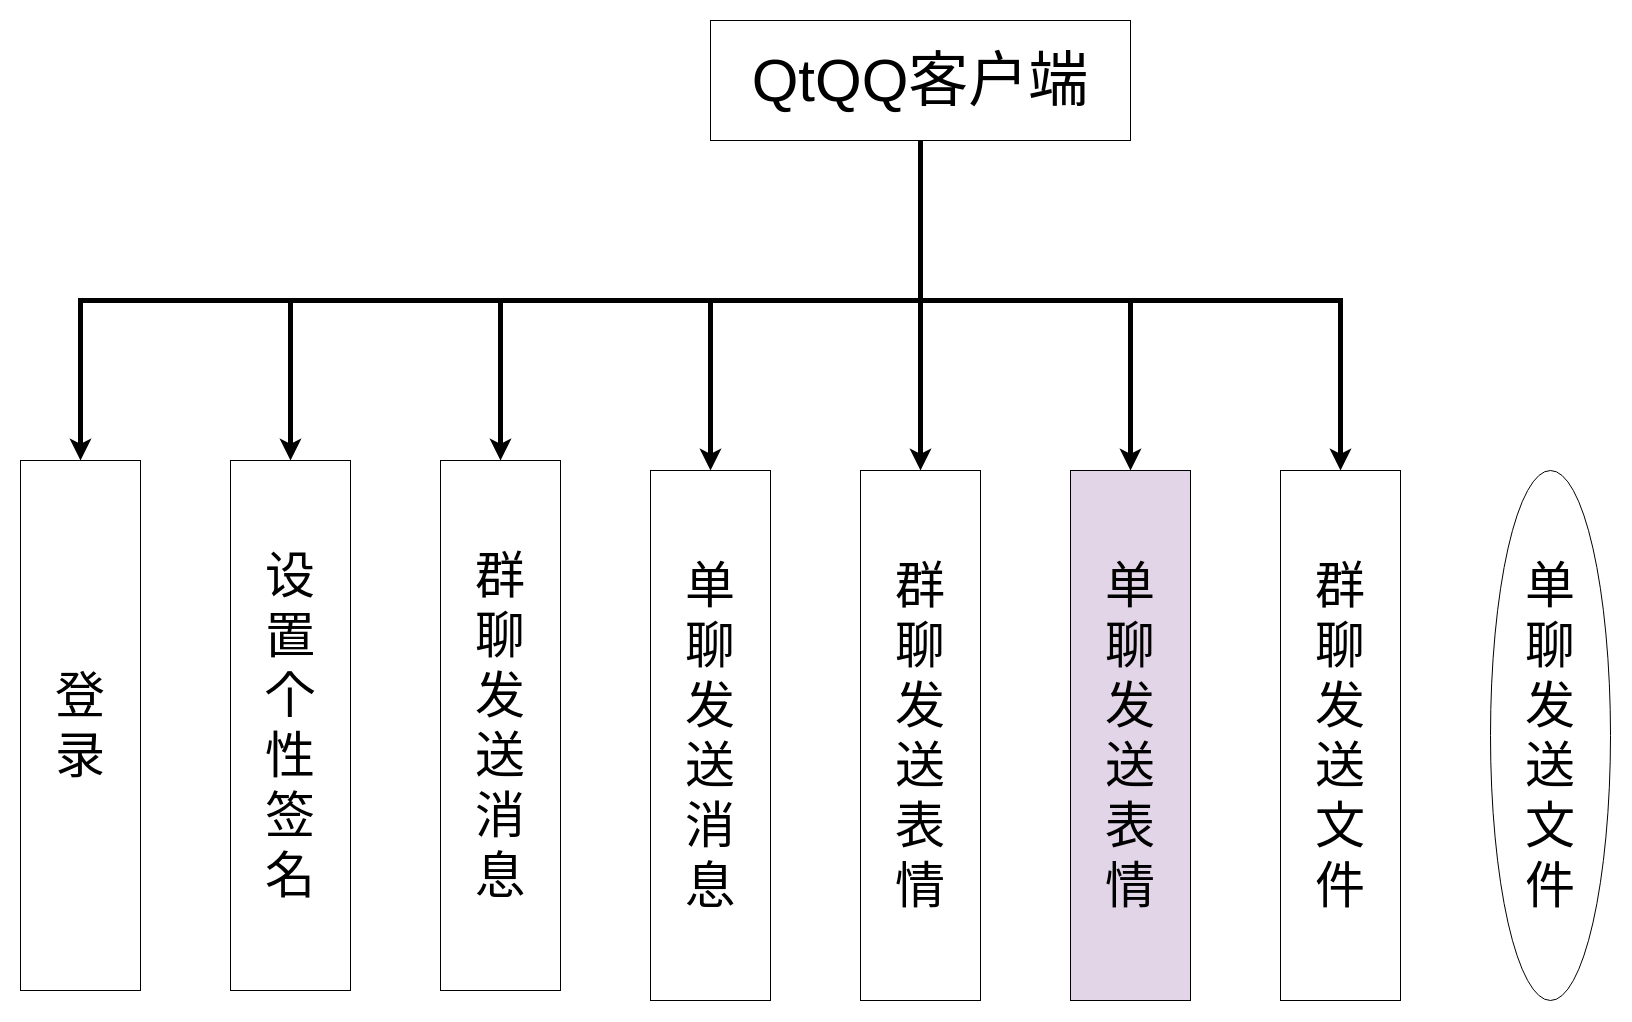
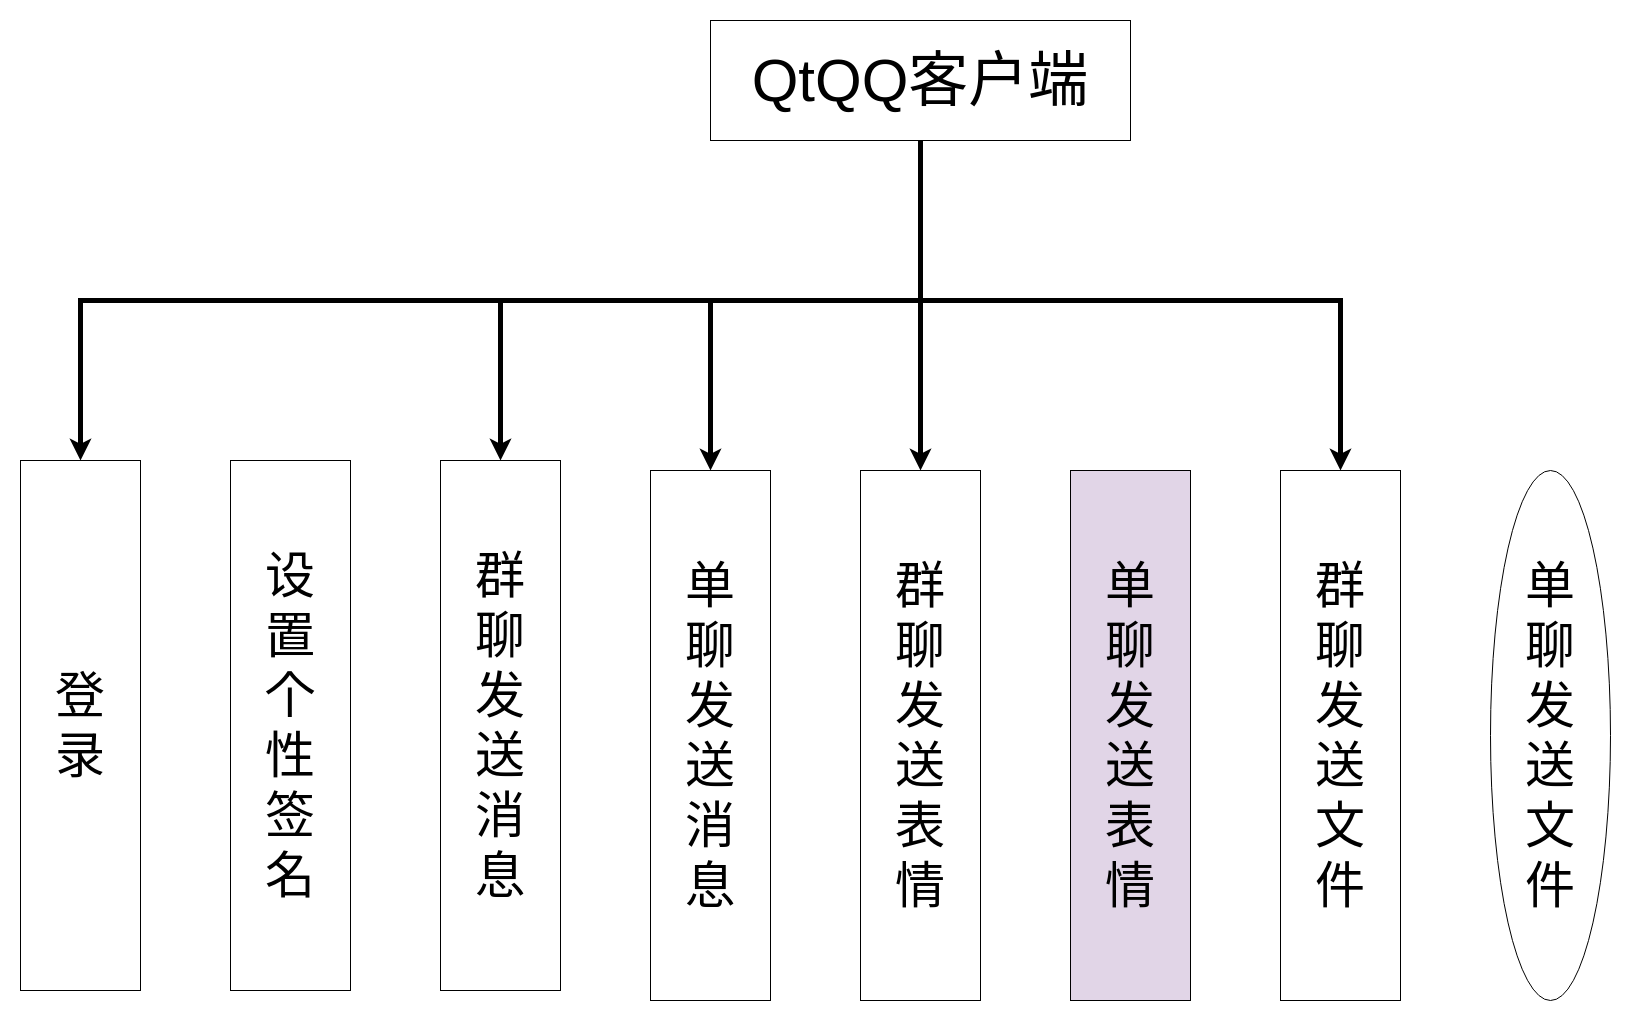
edge "QtQQ客户端" -> "设 置 个 性 签 名": removed
edge "QtQQ客户端" -> "单 聊 发 送 表 情": removed
